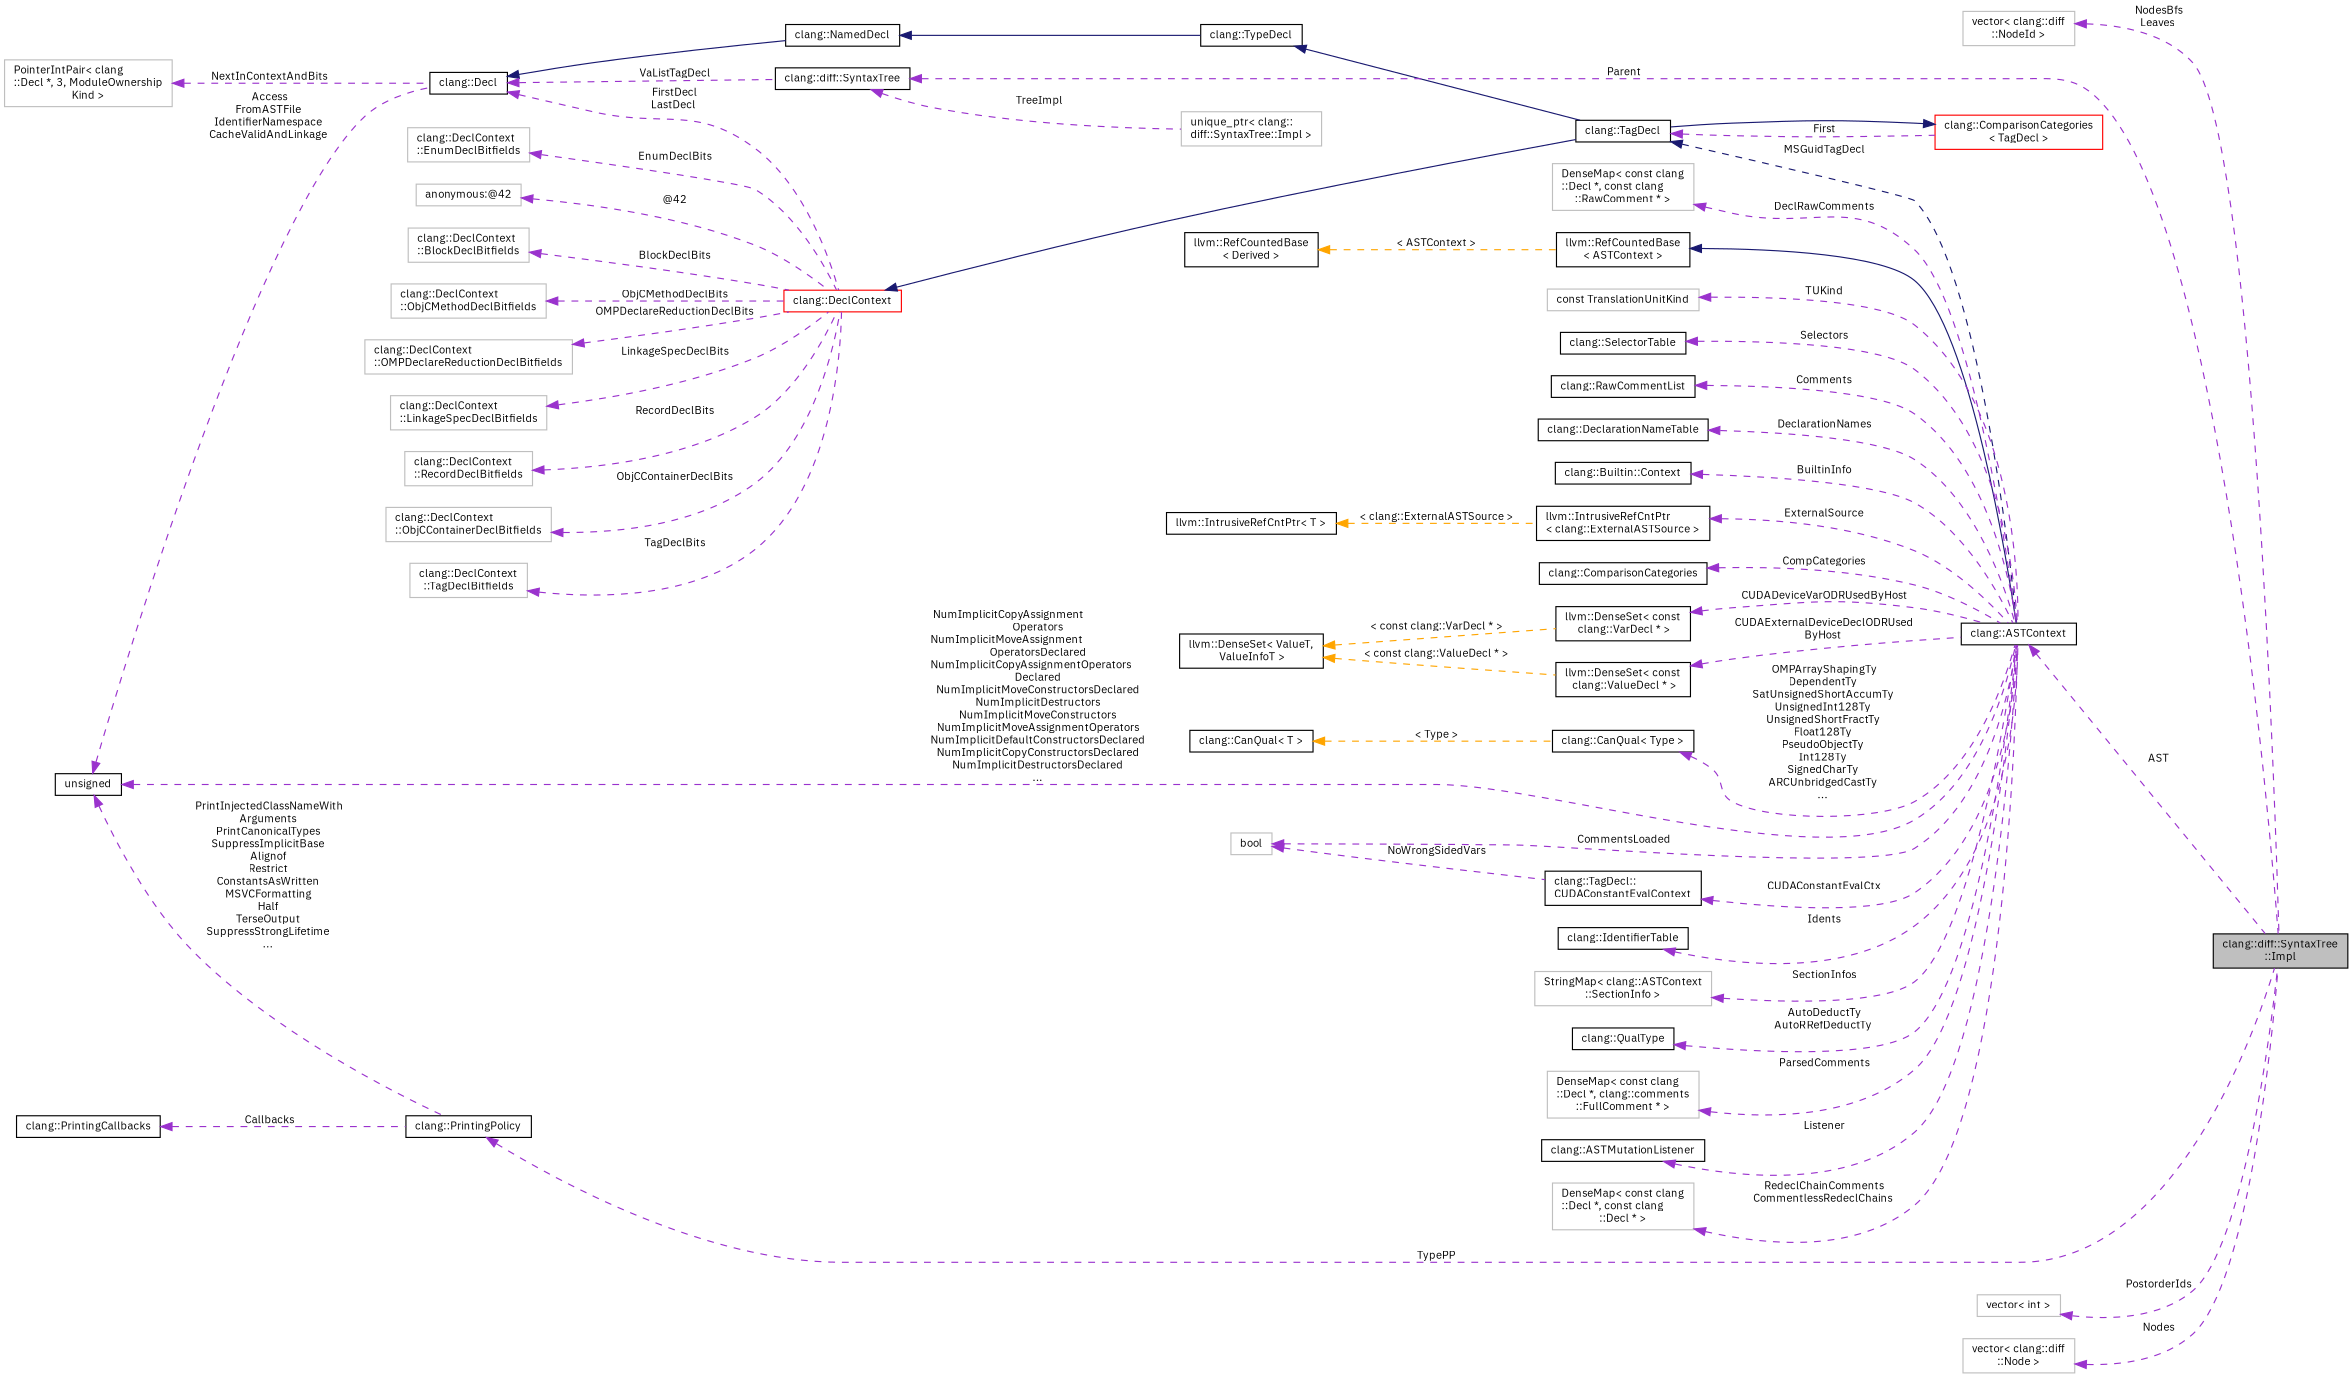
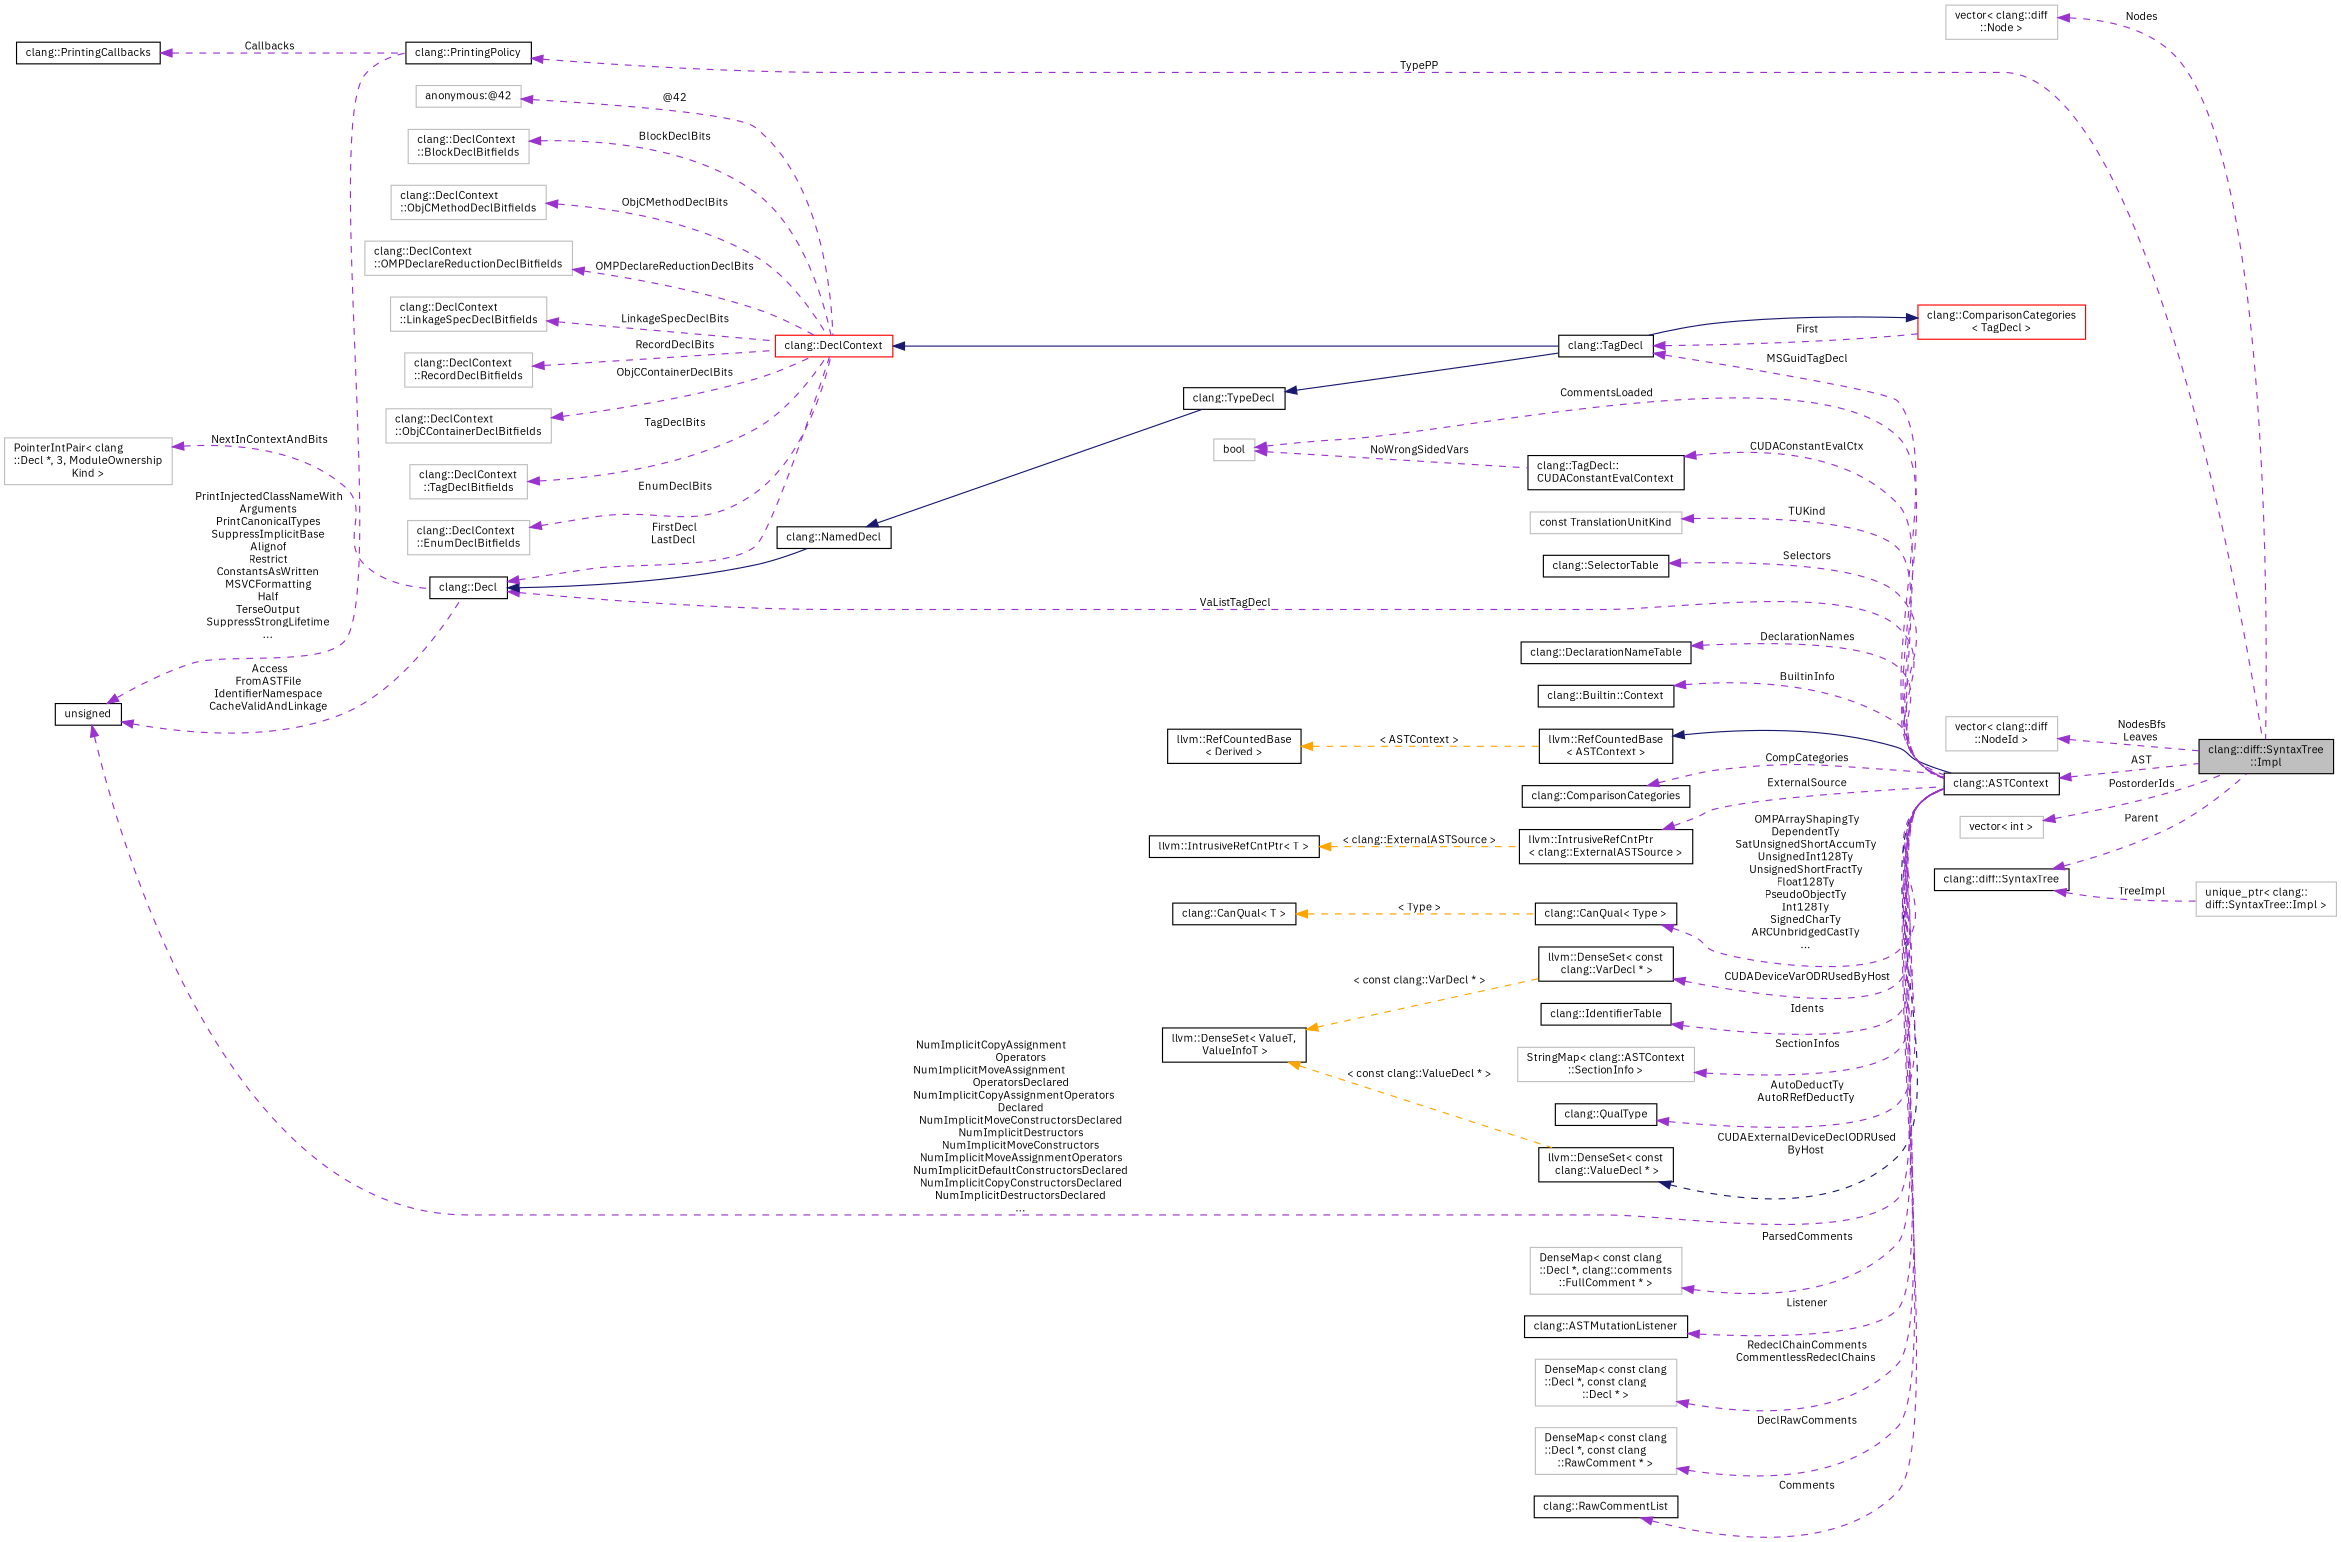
edge "clang::diff::SyntaxTree" -> "clang::Decl": now "clang::ASTContext" -> "clang::Decl"
edge "clang::ASTContext" -> "clang::TagDecl": color midnightblue -> darkorchid3
edge "clang::ASTContext" -> "llvm::DenseSet< const clang::ValueDecl * >": color darkorchid3 -> midnightblue
